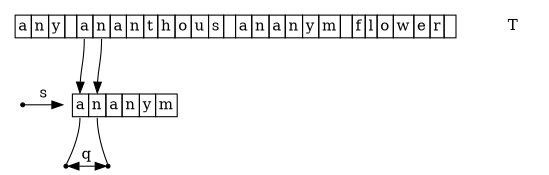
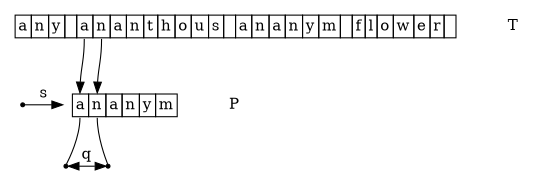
node "P": added
